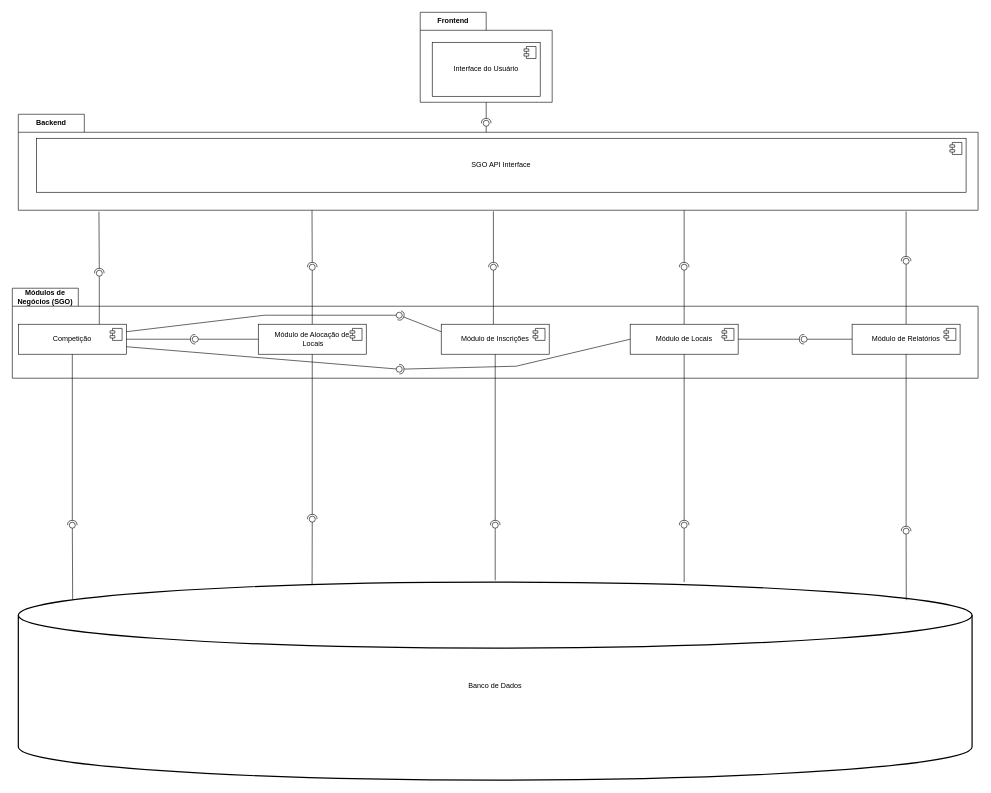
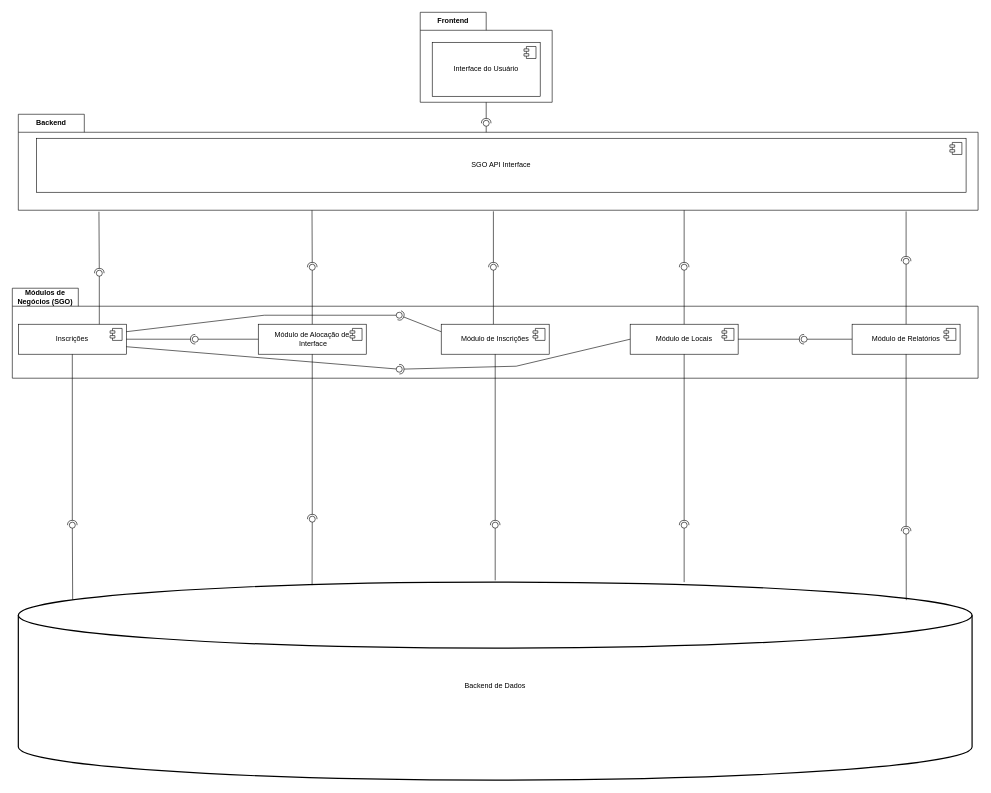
node "Competição": label "Competição" -> "Inscrições"
node "Módulo de Alocação de Locais": label "Módulo de Alocação de Locais" -> "Módulo de Alocação de Interface"
node "Banco de Dados": label "Banco de Dados" -> "Backend de Dados"
